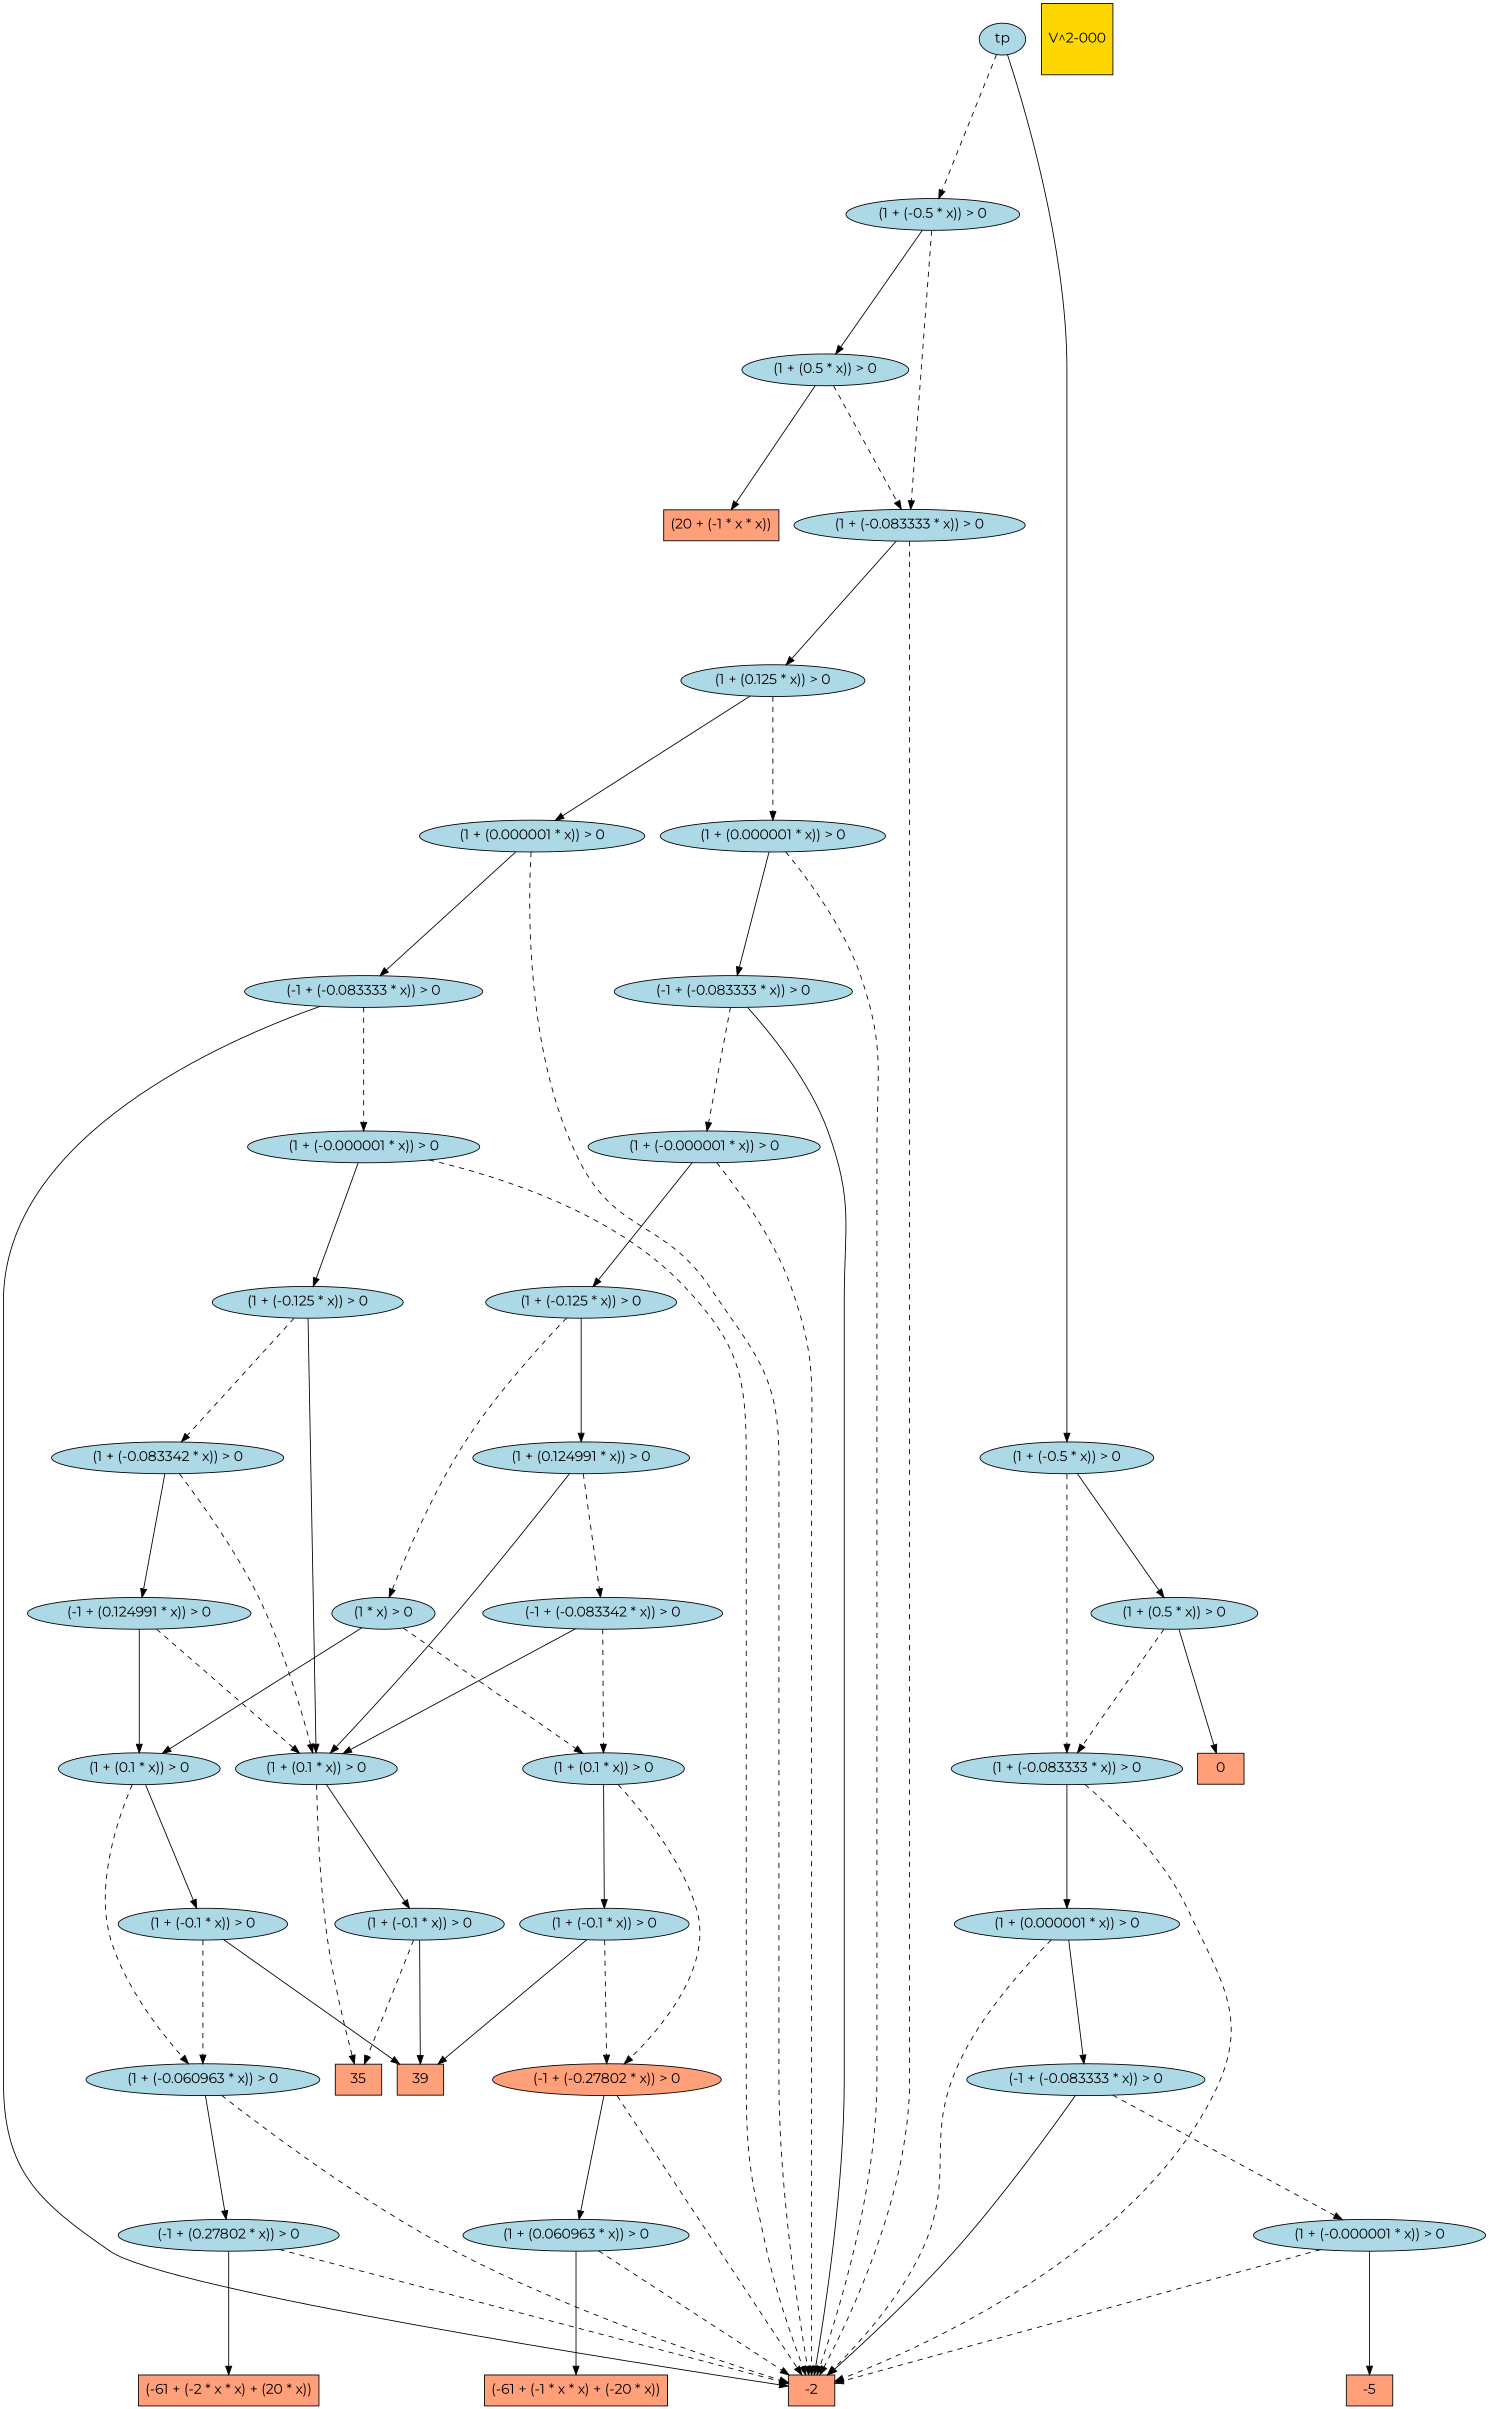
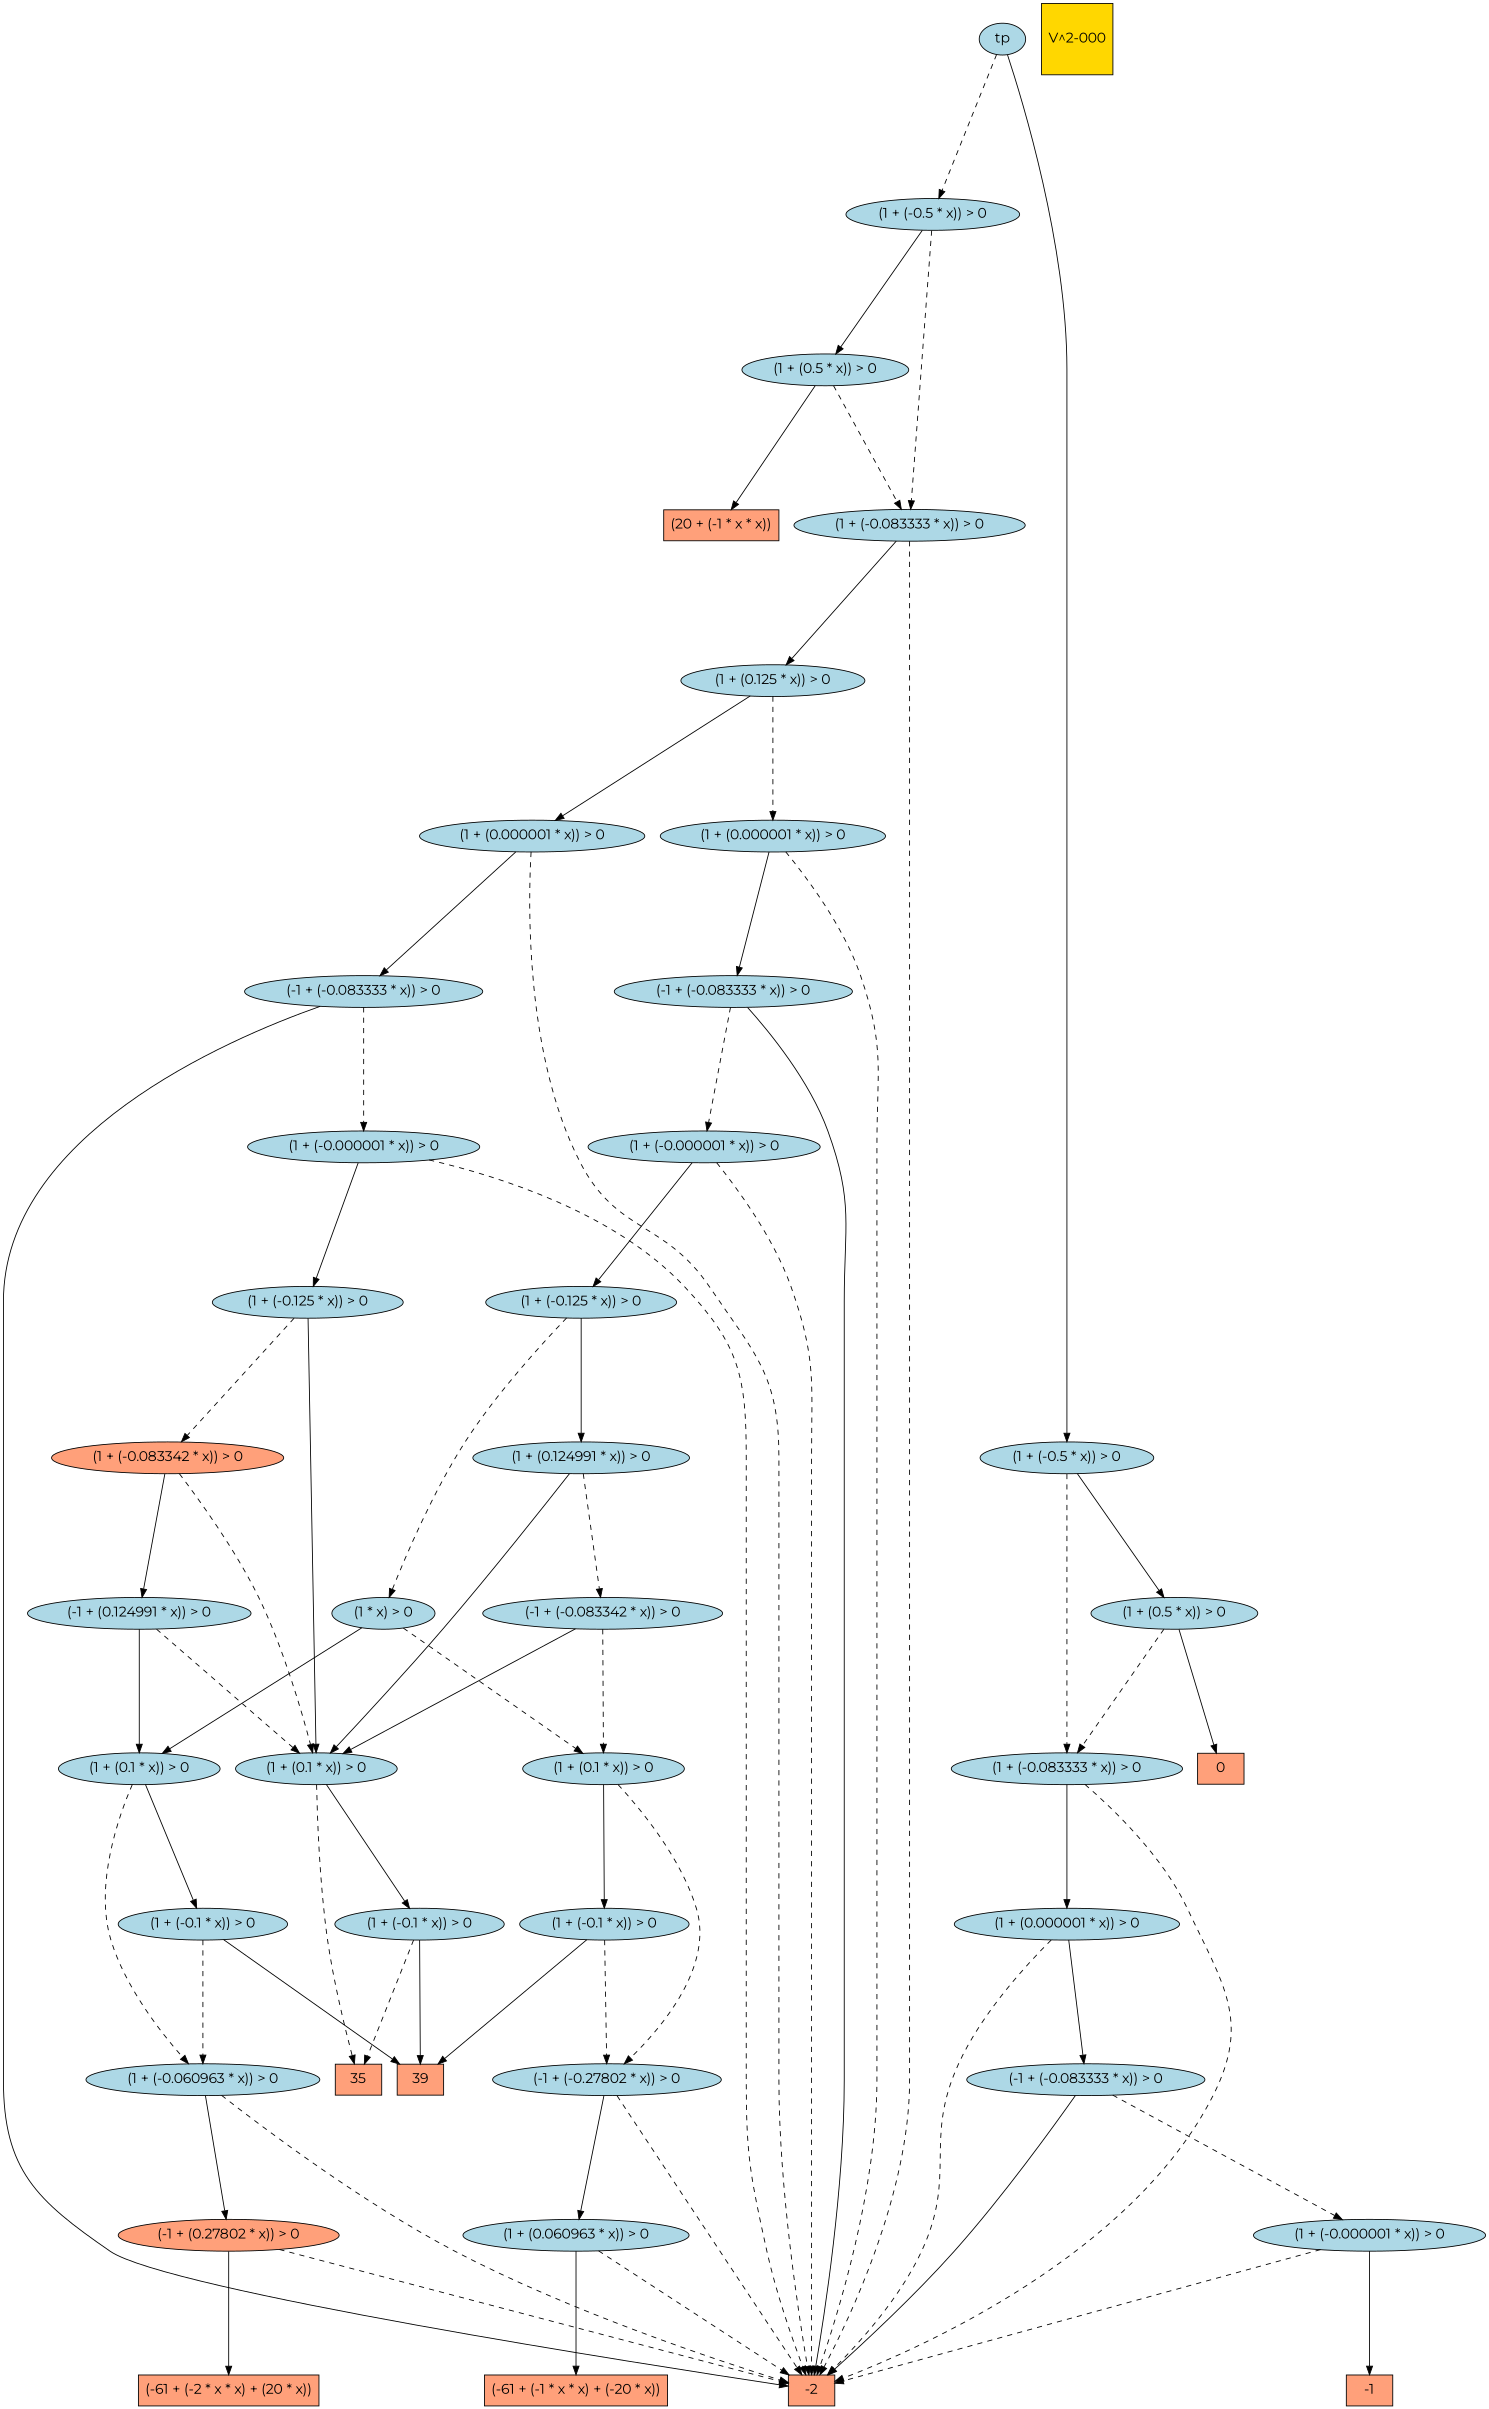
node "(1 + (-0.083342 * x)) > 0": fillcolor lightblue -> lightsalmon
node "(-1 + (-0.27802 * x)) > 0": fillcolor lightsalmon -> lightblue
node "(-1 + (0.27802 * x)) > 0": fillcolor lightblue -> lightsalmon
node "-5": label "-5" -> "-1"
